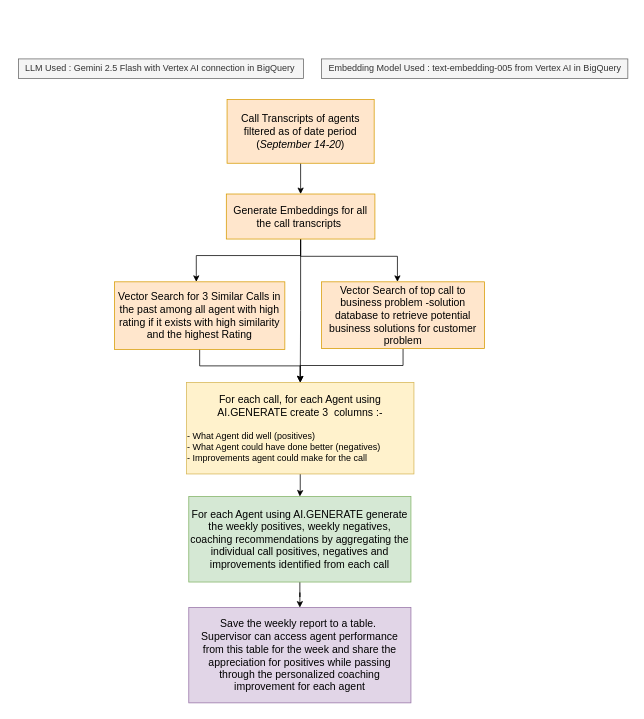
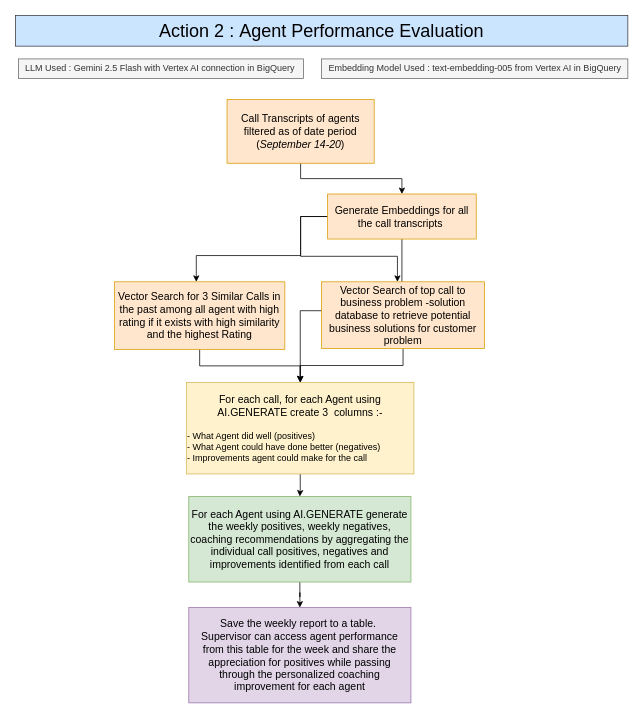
node "Action 2 : Agent Performance Evaluation": added
node "Generate Embeddings for all the call transcripts": moved (300, 216) -> (402, 216)
